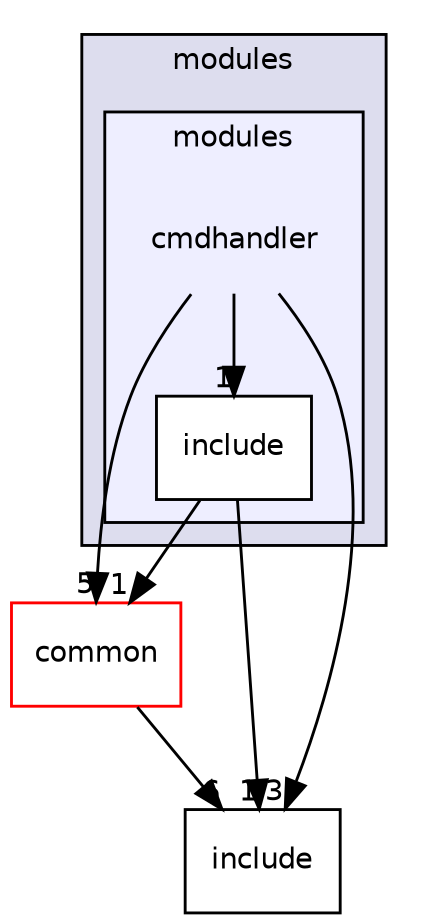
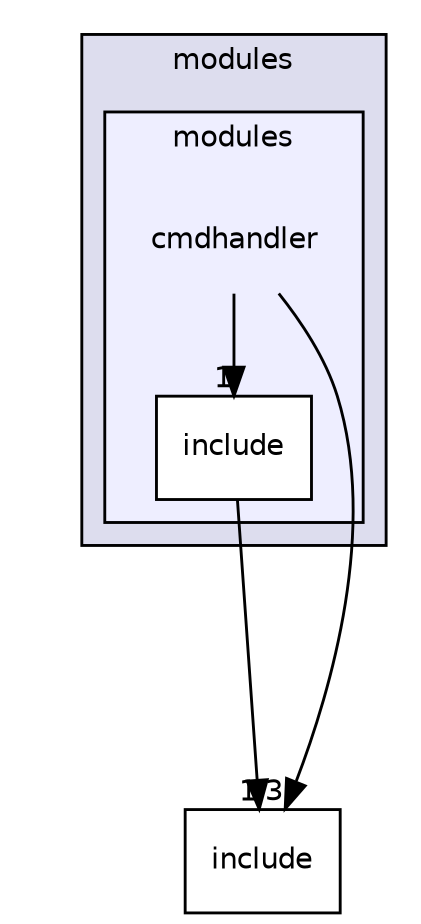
node "common": removed
